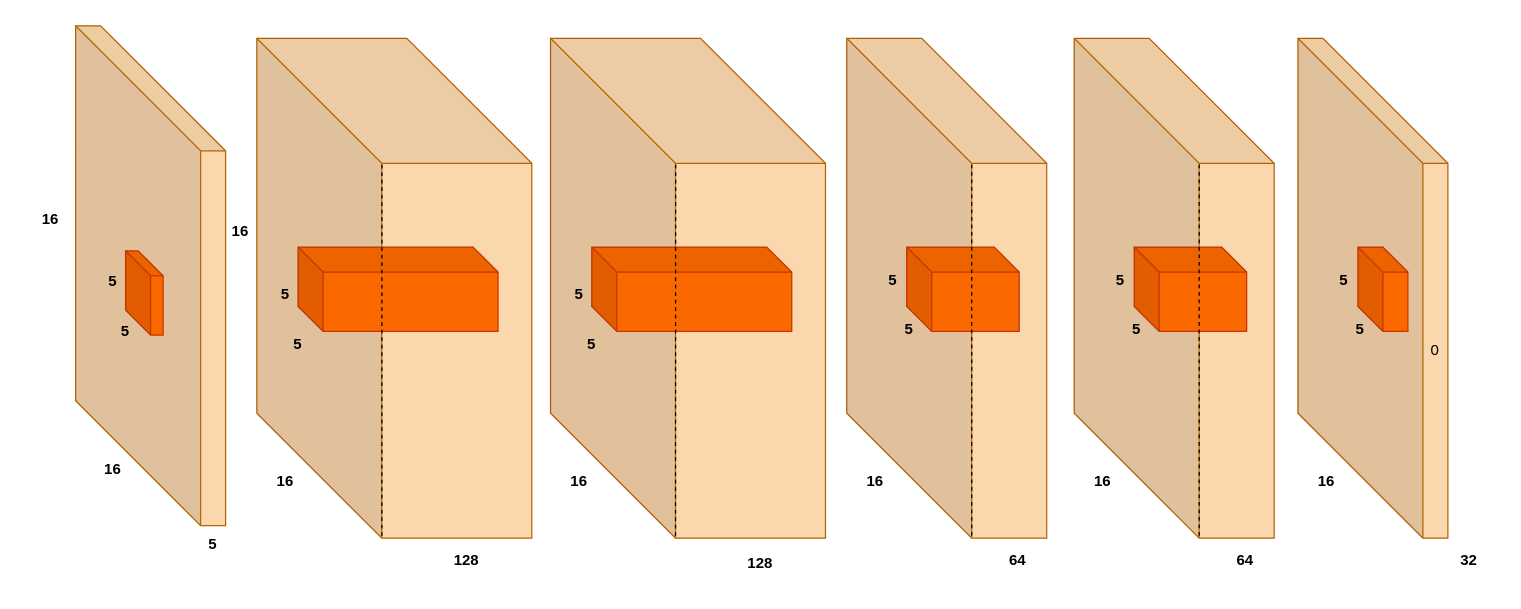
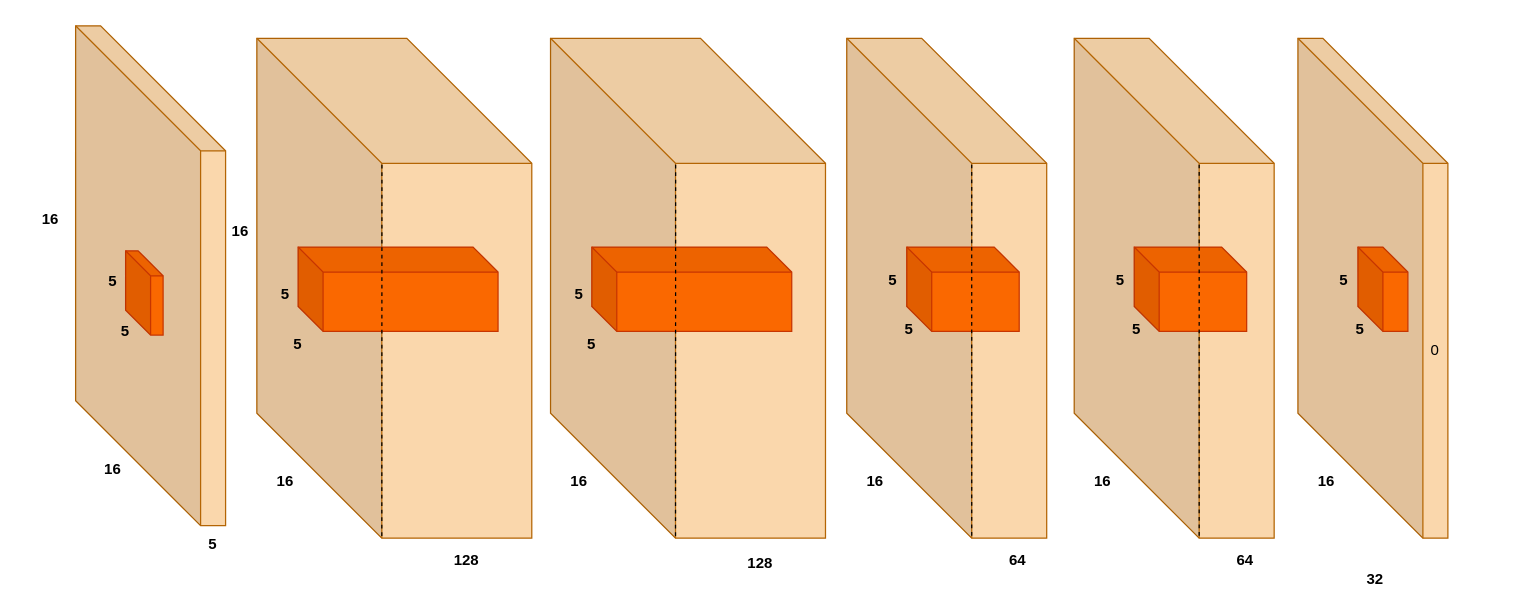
node "32": moved (1469, 560) -> (1376, 579)
